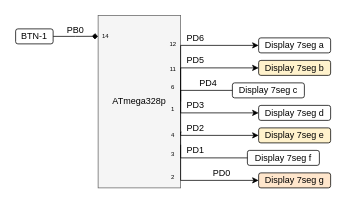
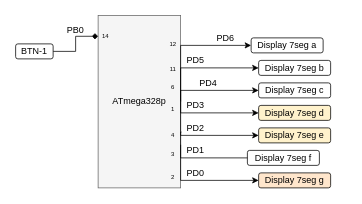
node "BTN-1": moved (34, 36) -> (34, 51)
node "PD6": moved (195, 38) -> (225, 38)
node "Display 7seg a": moved (294, 45) -> (287, 45)
node "Display 7seg b": fillcolor #fff2cc -> #ffffff
node "Display 7seg c": moved (268, 90) -> (294, 90)
node "Display 7seg d": fillcolor #ffffff -> #fff2cc
node "PD0": moved (222, 173) -> (195, 173)
